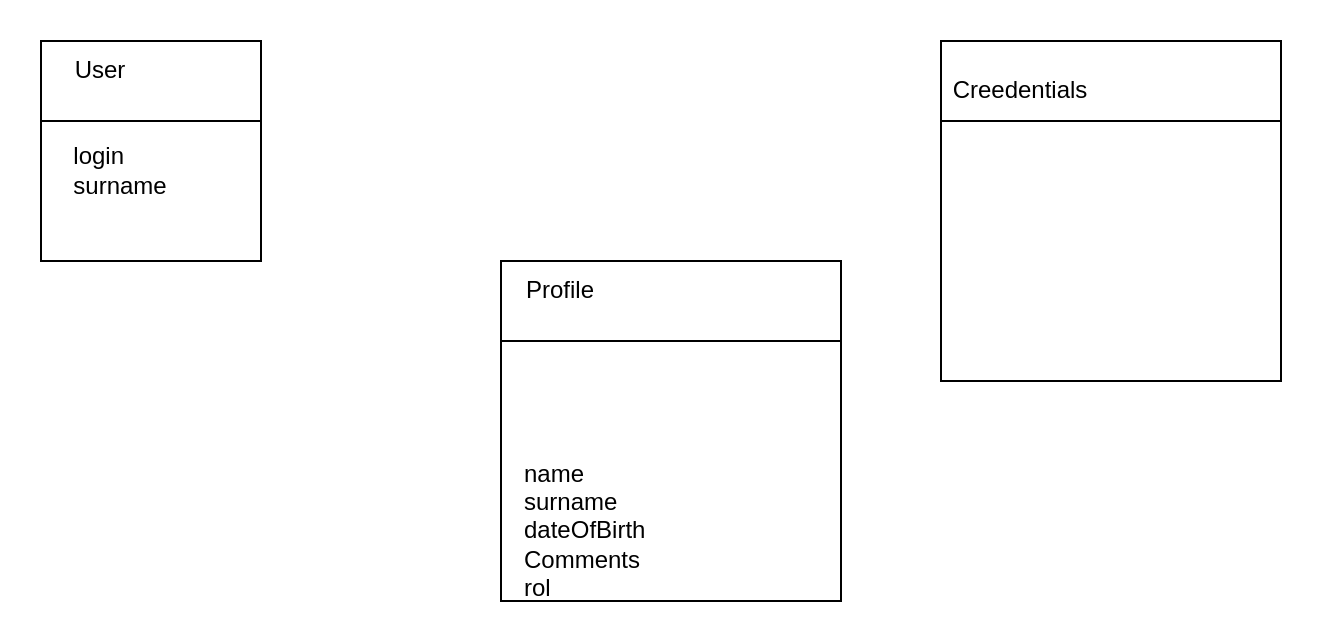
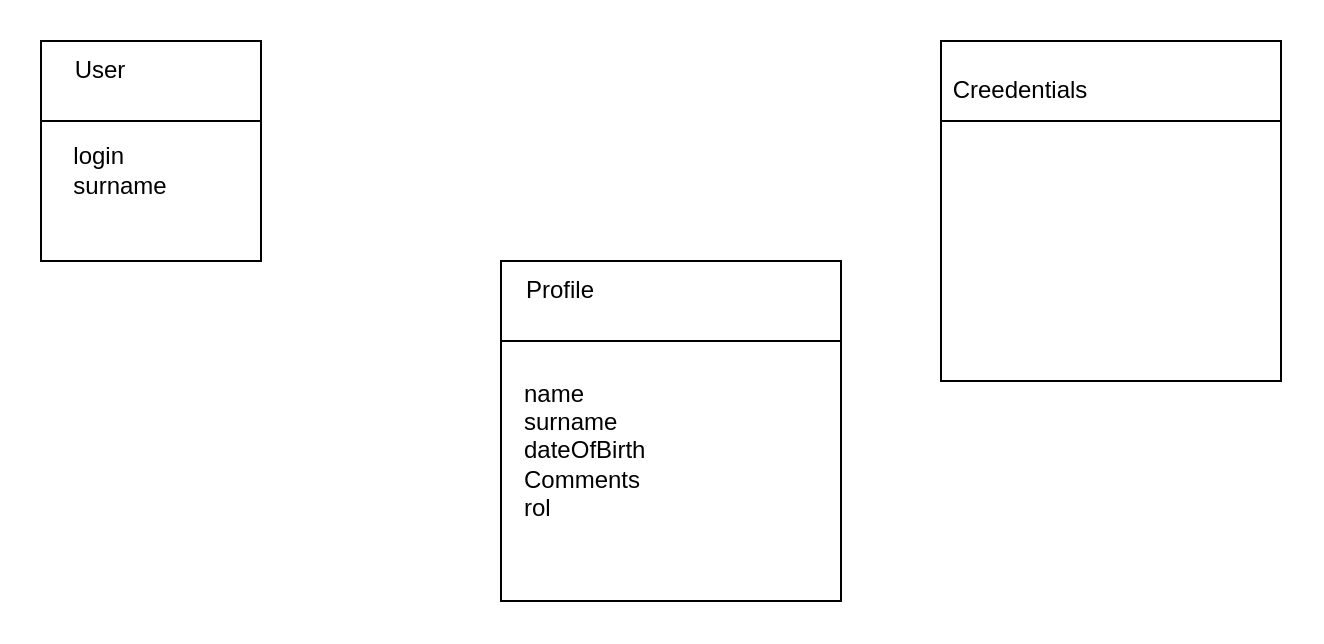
node "name surname dateOfBirth Comments rol": moved (601, 531) -> (601, 451)
